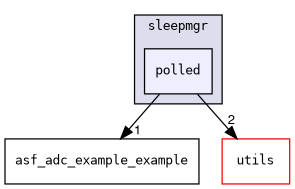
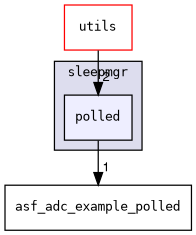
edge "polled" -> "utils": reversed
node "asf_adc_example_example": label "asf_adc_example_example" -> "asf_adc_example_polled"
